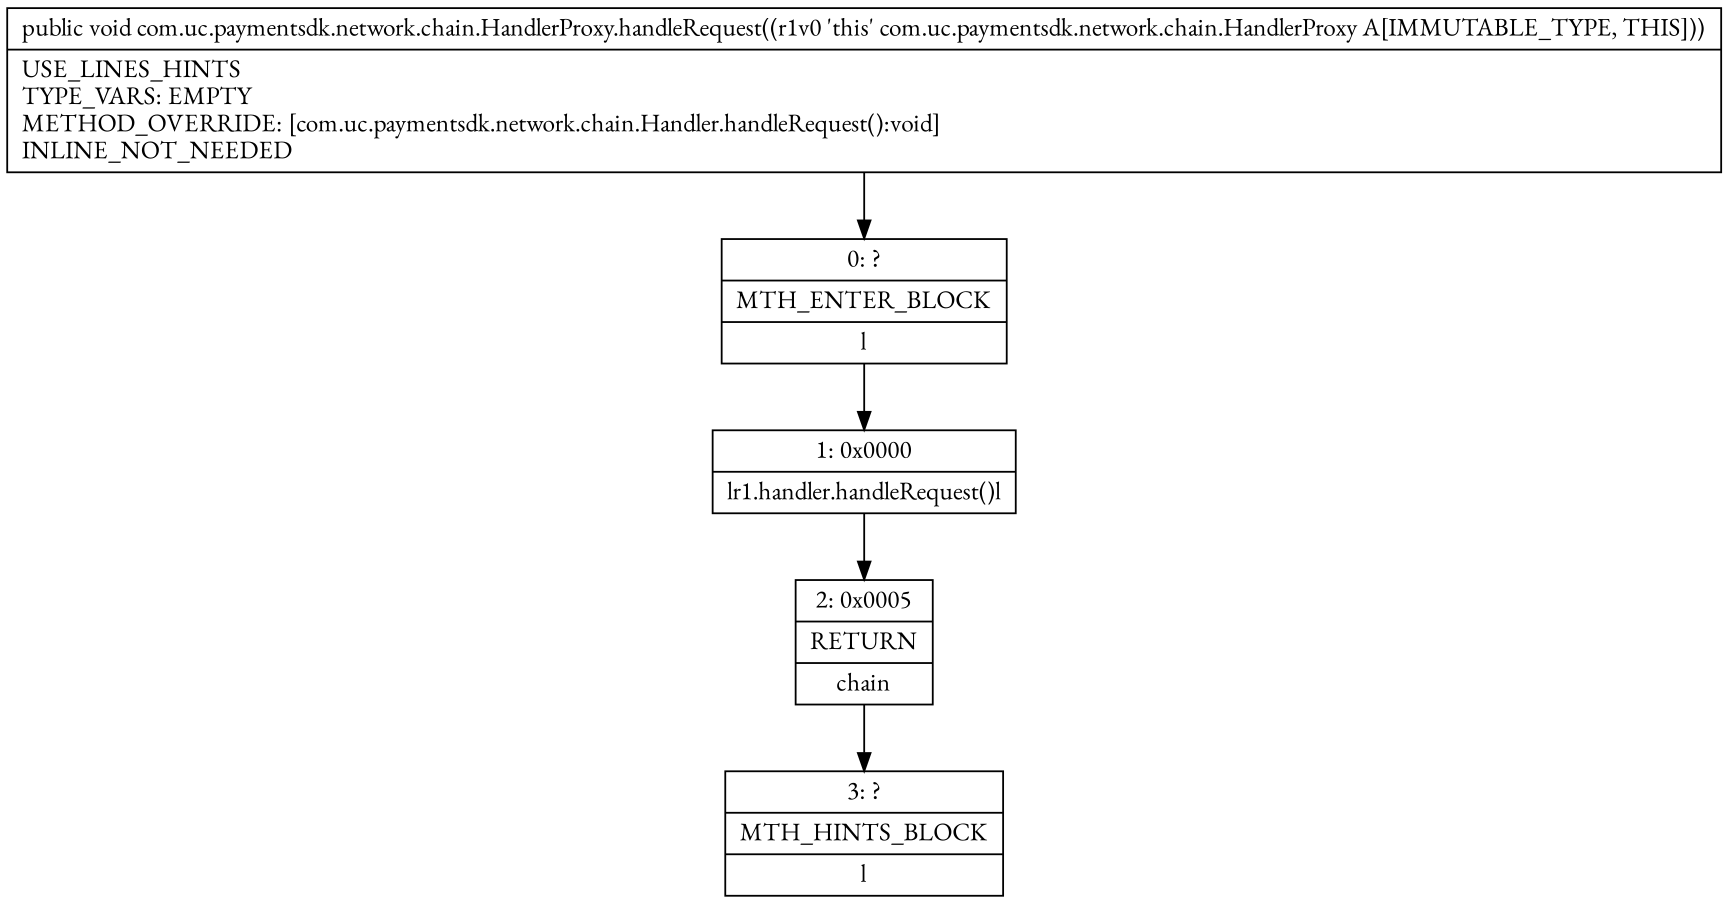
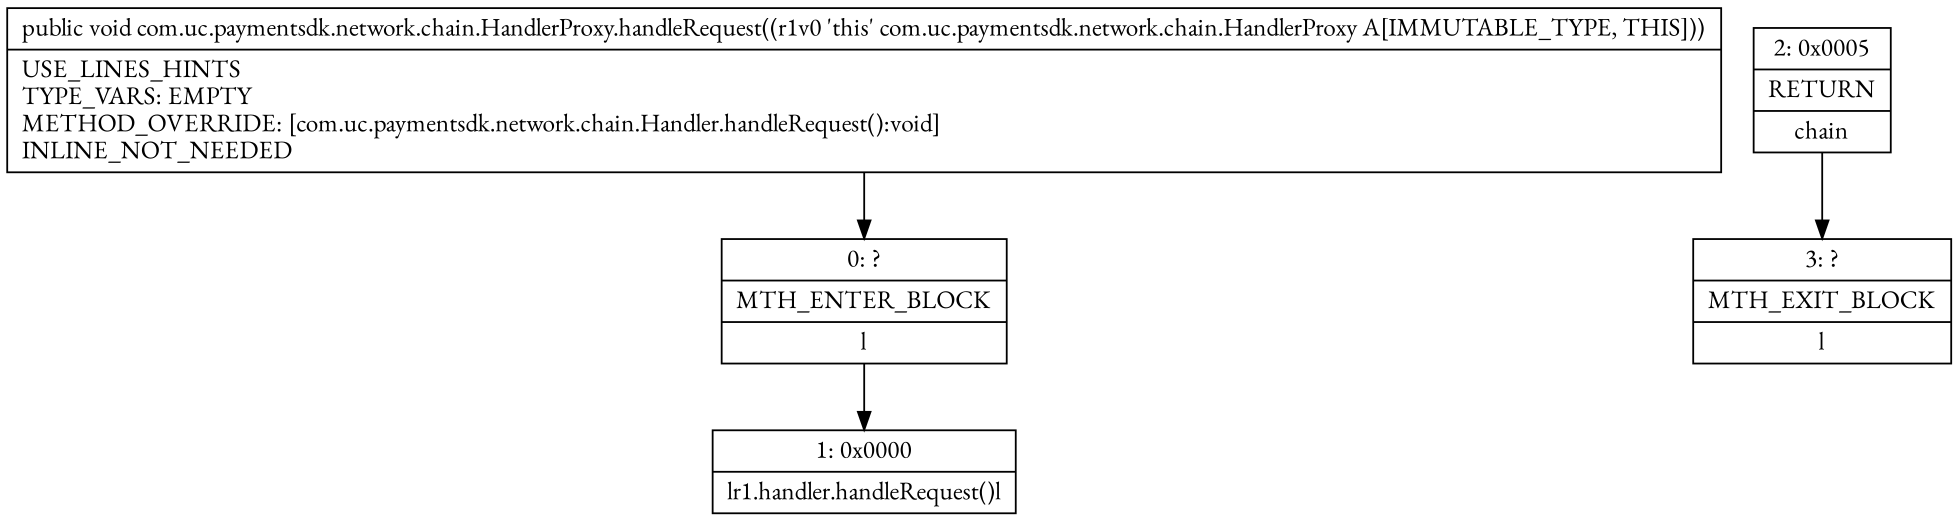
edge "1: 0x0000" -> "2: 0x0005": removed
node "3: ?": text "MTH_HINTS_BLOCK" -> "MTH_EXIT_BLOCK"
